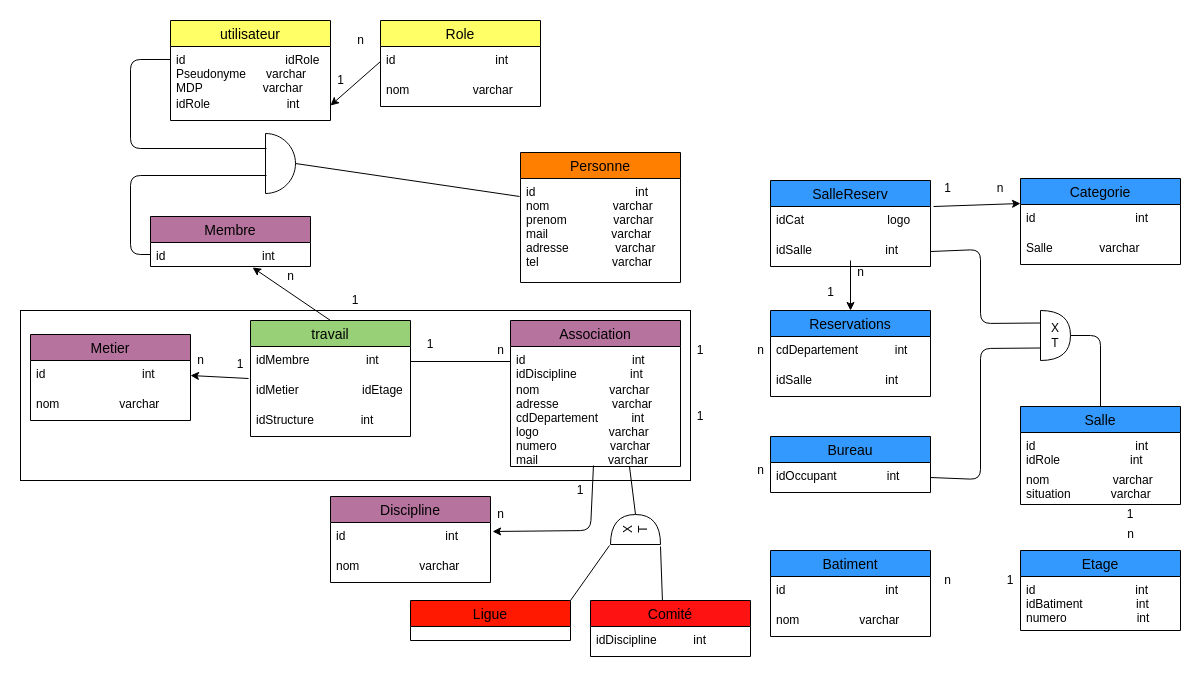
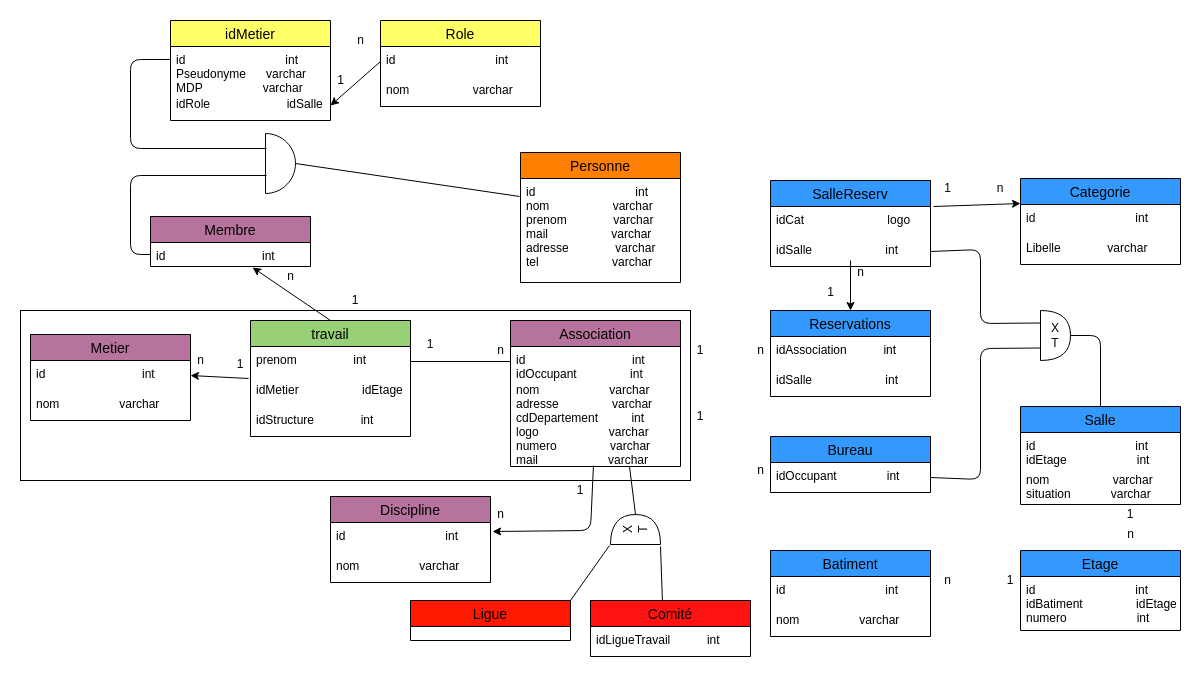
node "utilisateur": label "utilisateur" -> "idMetier"
node "id idRole Pseudonyme varchar MDP varchar": label "id idRole Pseudonyme varchar MDP varchar" -> "id int Pseudonyme varchar MDP varchar"
node "idRole int": label "idRole int" -> "idRole idSalle"
node "Salle varchar": label "Salle varchar" -> "Libelle varchar"
node "cdDepartement int": label "cdDepartement int" -> "idAssociation int"
node "idMembre int": label "idMembre int" -> "prenom int"
node "id int idDiscipline int": label "id int idDiscipline int" -> "id int idOccupant int"
node "id int idRole int": label "id int idRole int" -> "id int idEtage int"
node "id int idBatiment int numero int": label "id int idBatiment int numero int" -> "id int idBatiment idEtage numero int"
node "idDiscipline int": label "idDiscipline int" -> "idLigueTravail int"
